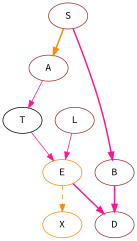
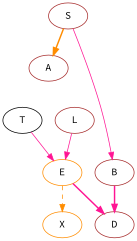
edge "S" -> "B": style bold -> solid
edge "A" -> "T": removed
